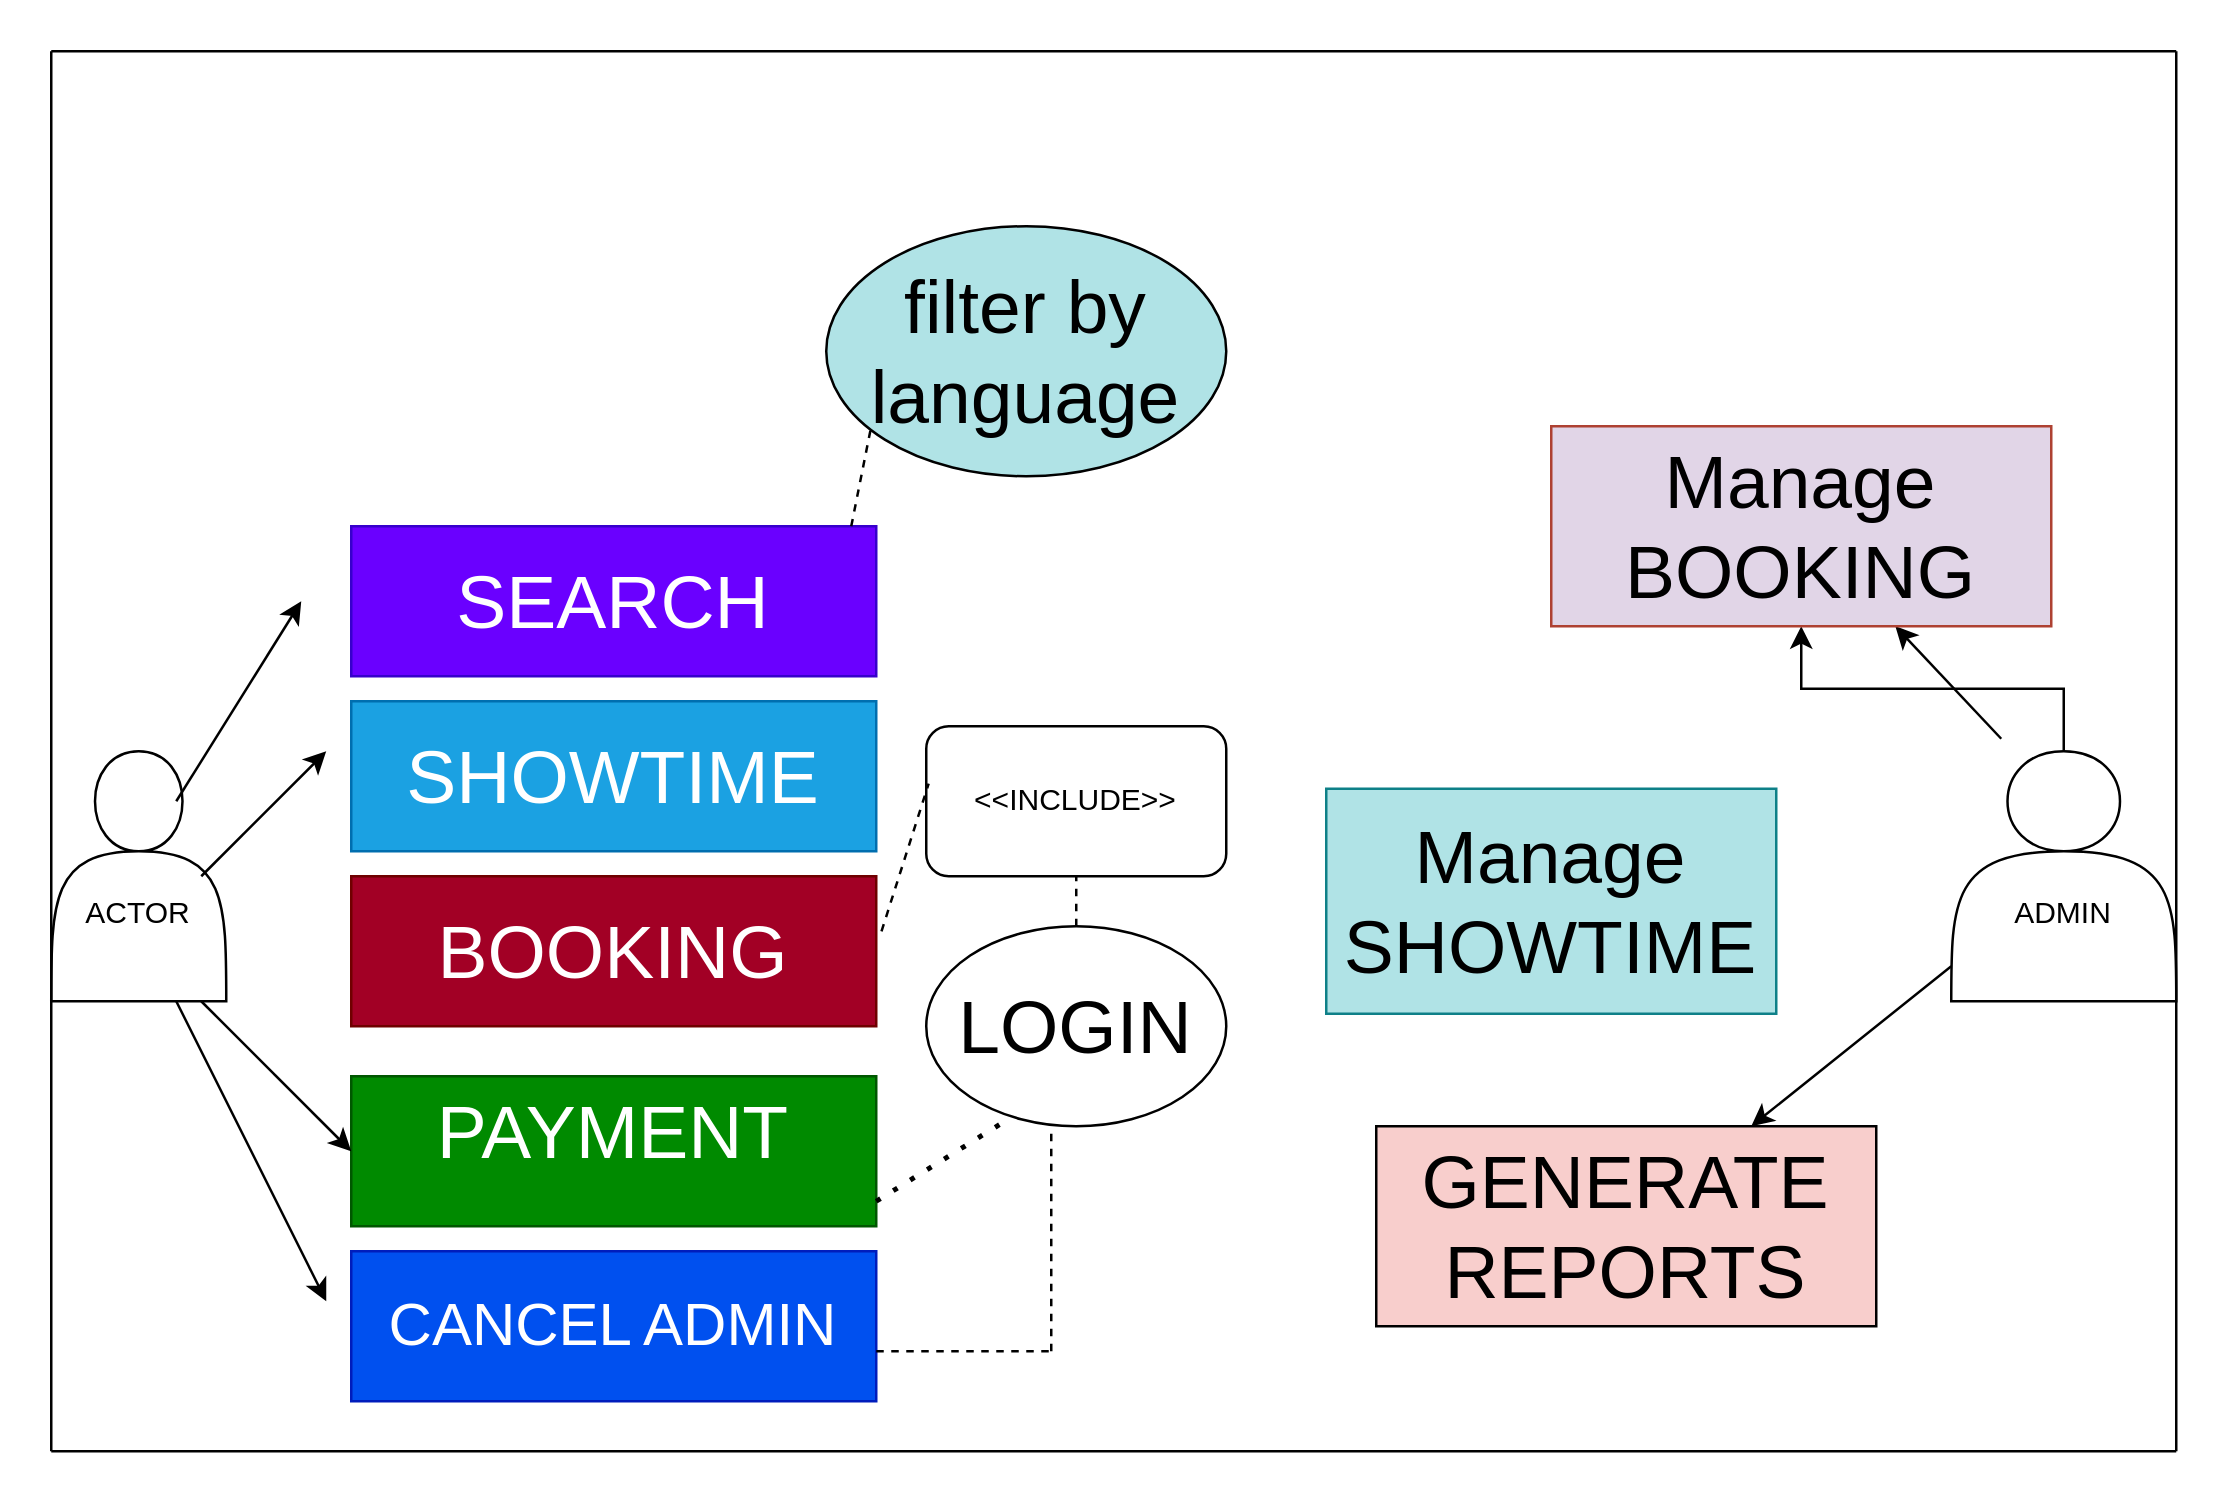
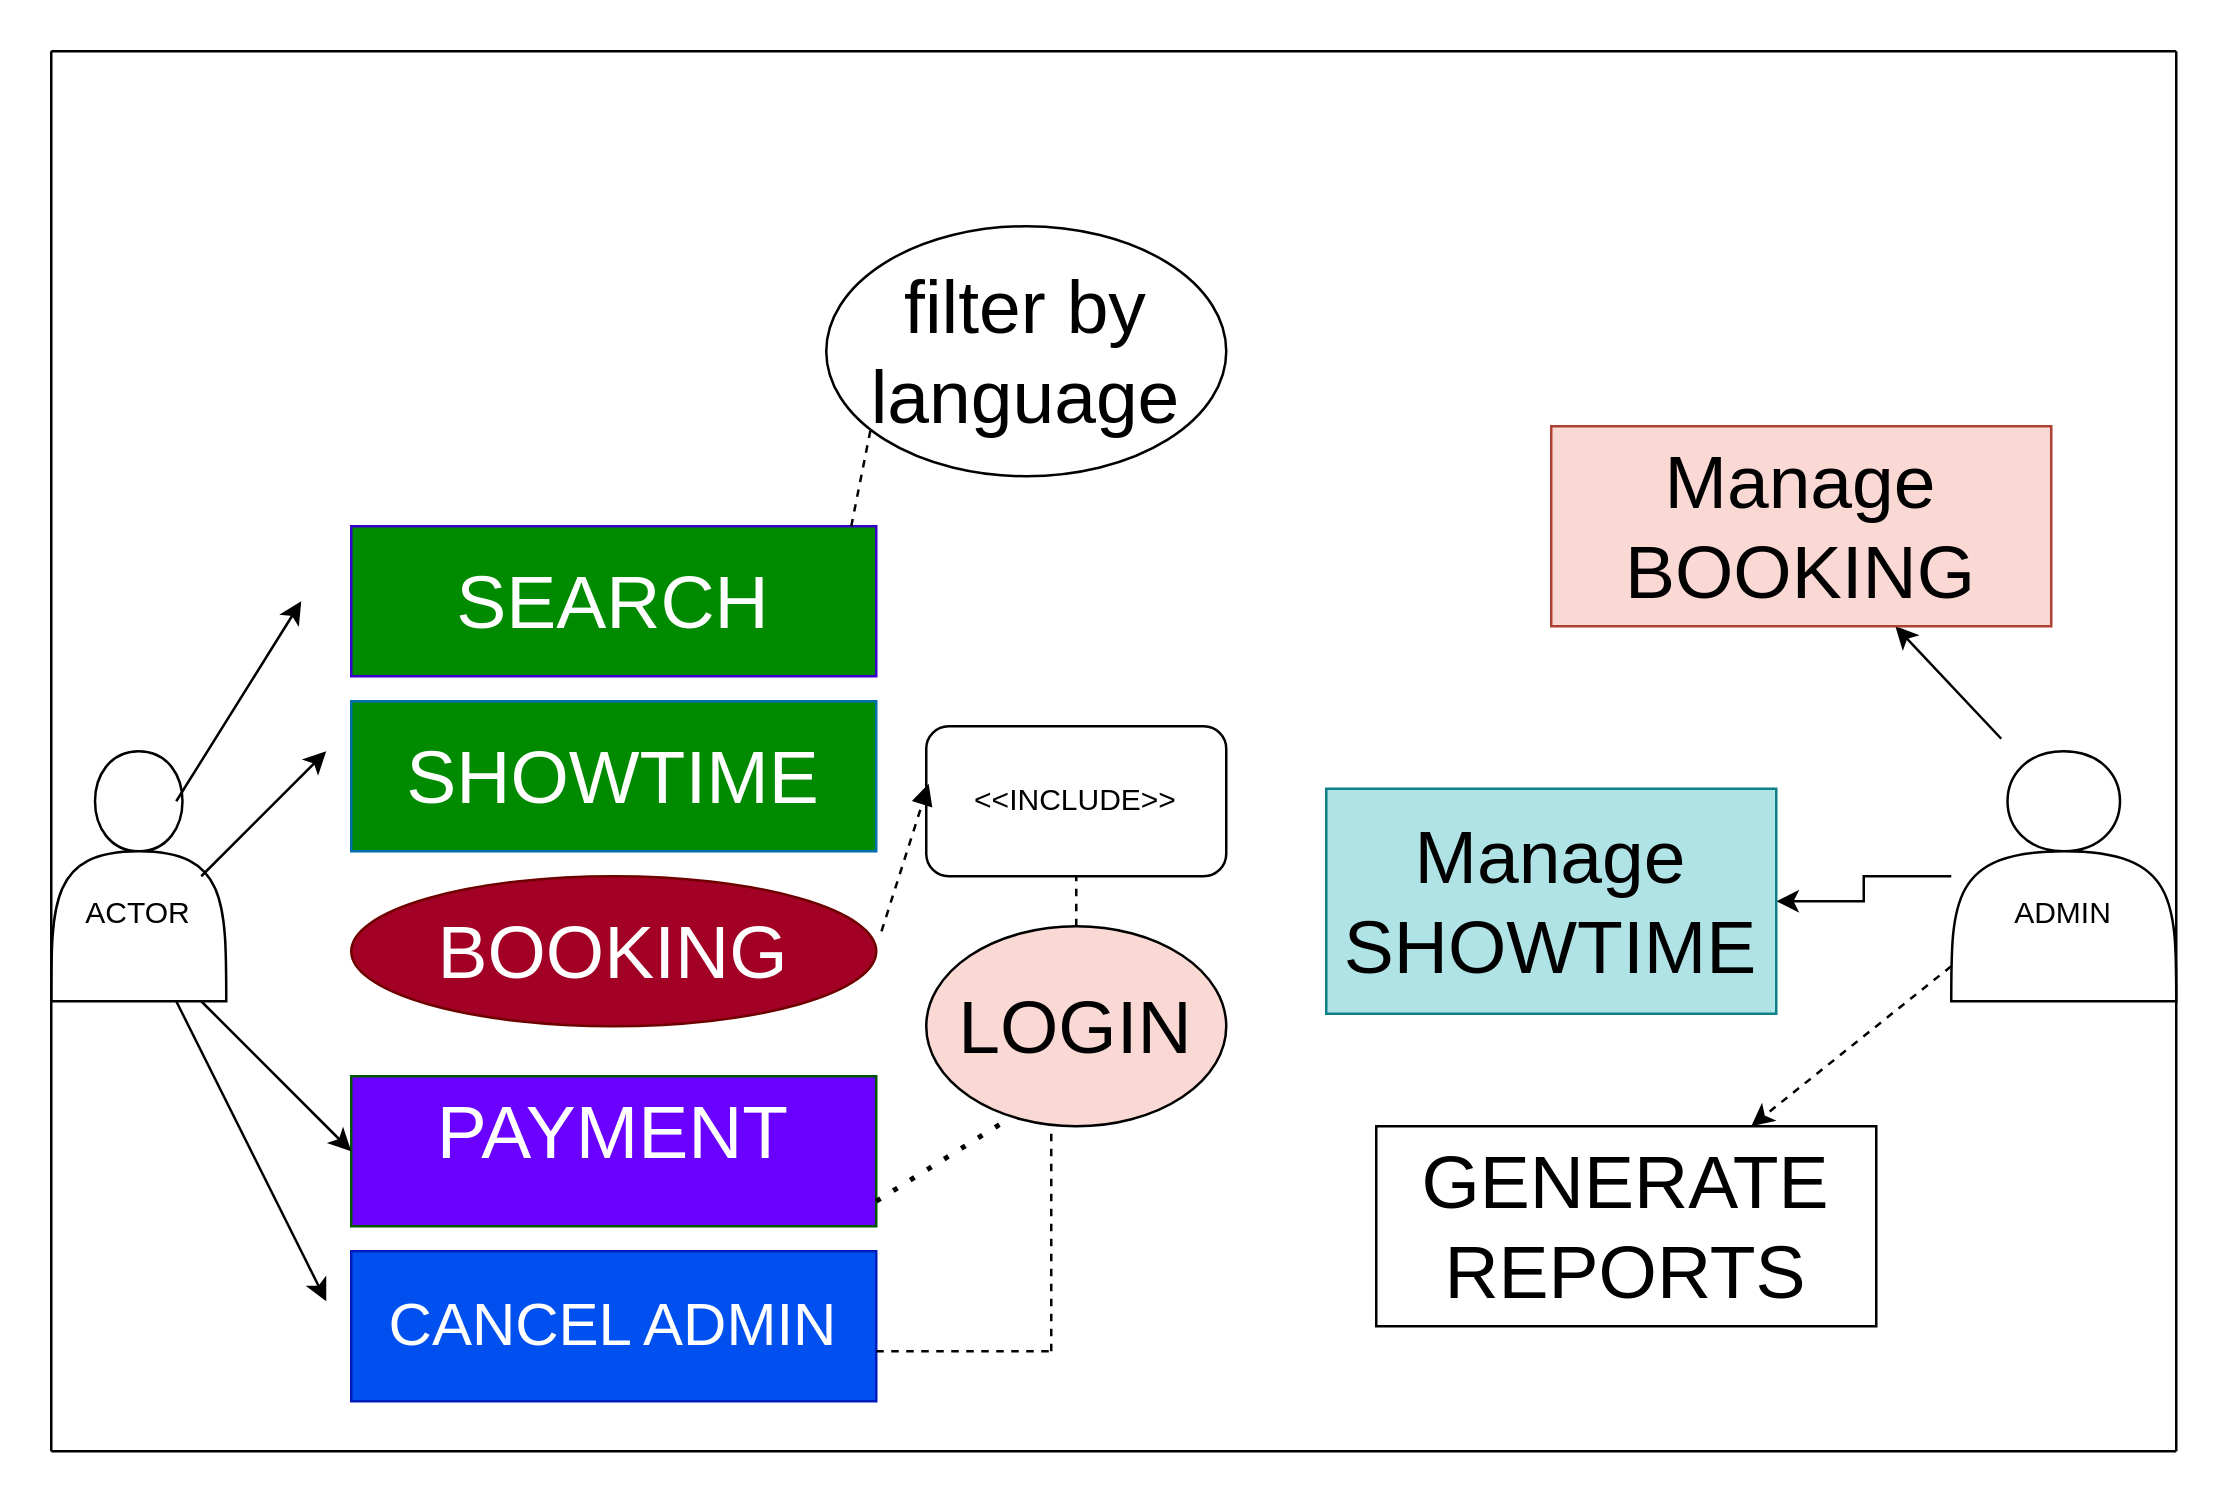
node "filter by language": fillcolor #b0e3e6 -> #ffffff
node "Manage BOOKING": fillcolor #e1d5e7 -> #fad9d5
node "SEARCH": fillcolor #6a00ff -> #008a00
edge "ADMIN" -> "Manage BOOKING": now "ADMIN" -> "Manage SHOWTIME"
node "SHOWTIME": fillcolor #1ba1e2 -> #008a00
edge "<<INCLUDE>>" -- "BOOKING": arrowhead none -> block
node "BOOKING": shape rectangle -> ellipse
node "LOGIN": fillcolor #ffffff -> #fad9d5
edge "ADMIN" -> "GENERATE REPORTS": style solid -> dashed
node "PAYMENT": fillcolor #008a00 -> #6a00ff
node "GENERATE REPORTS": fillcolor #f8cecc -> #ffffff
